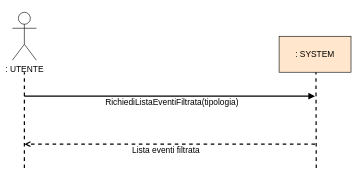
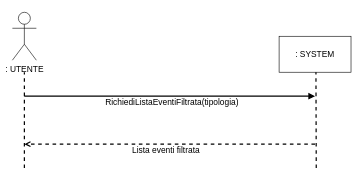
node ": SYSTEM": fillcolor #ffe6cc -> #ffffff
